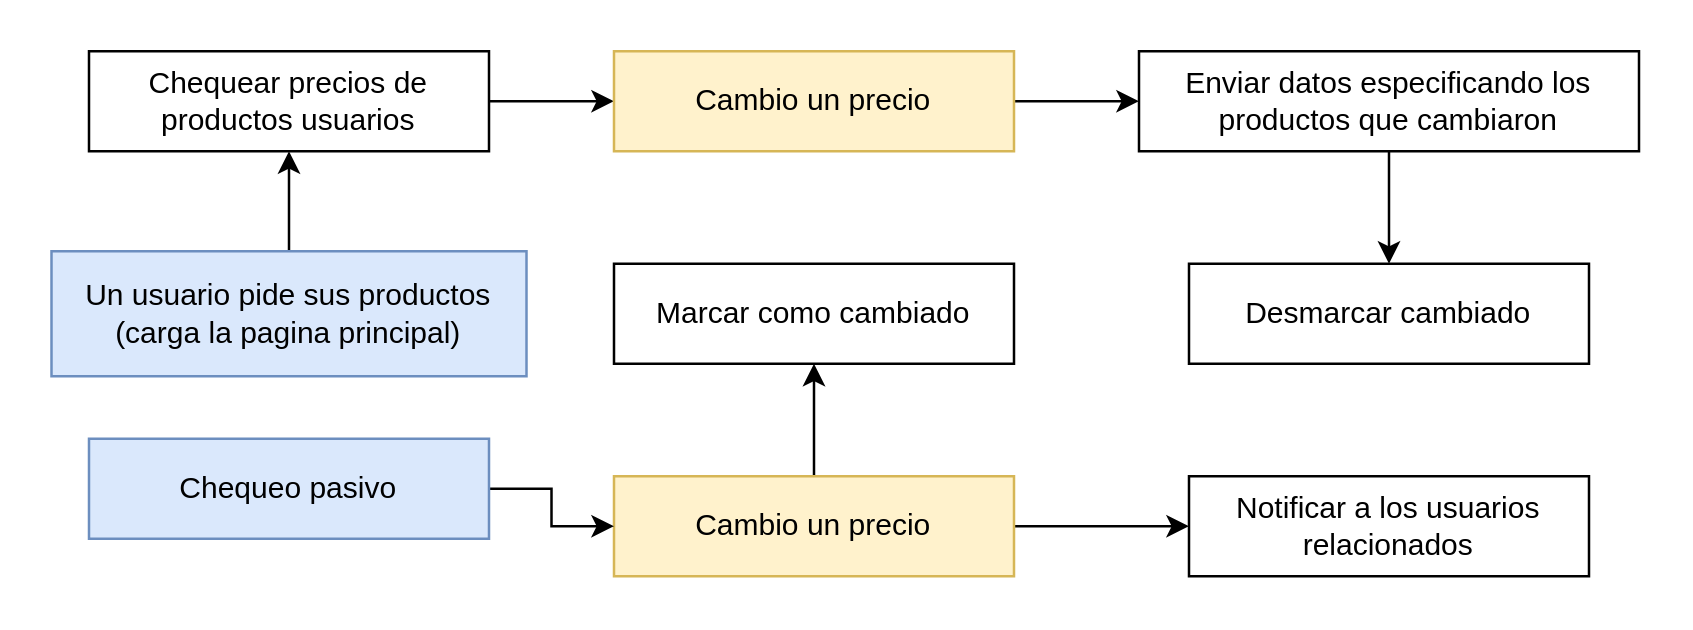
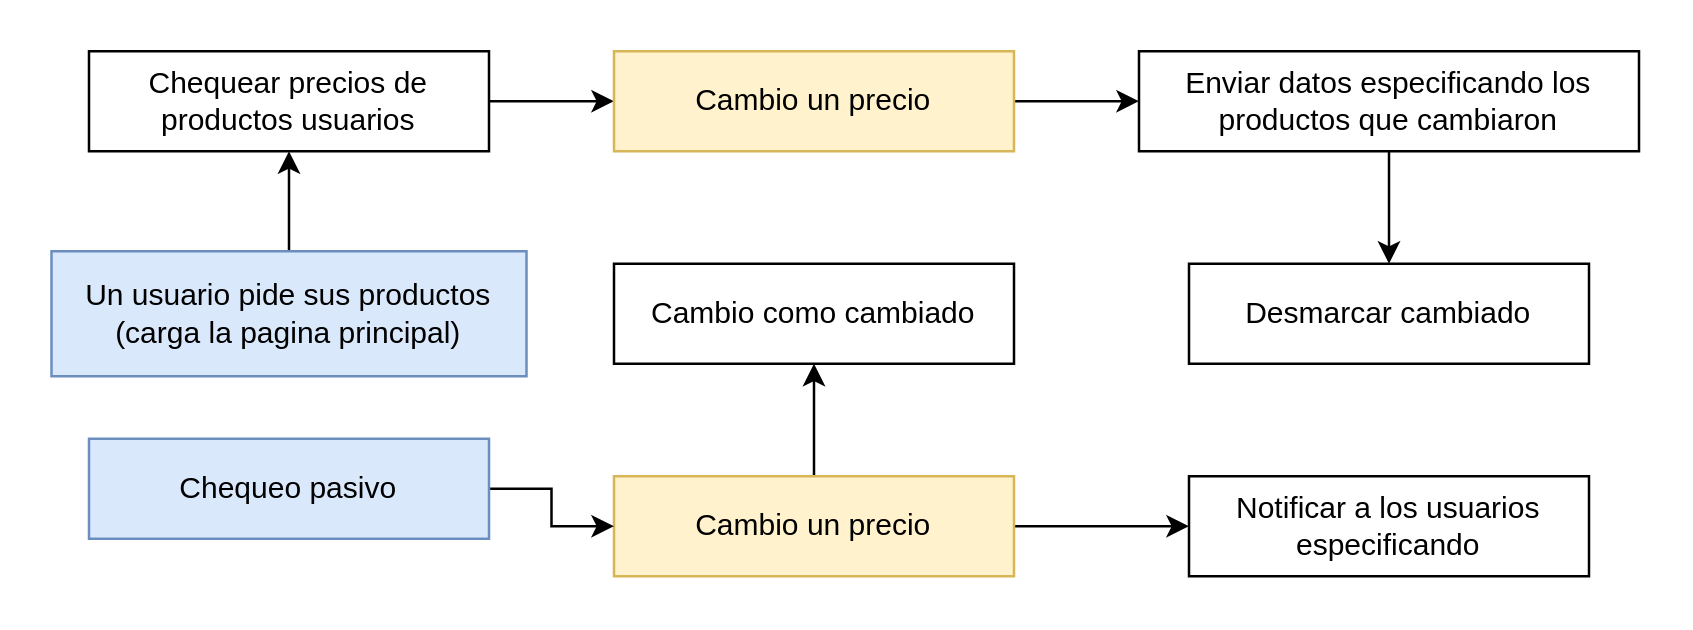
node "Marcar como cambiado": label "Marcar como cambiado" -> "Cambio como cambiado"
node "Notificar a los usuarios relacionados": label "Notificar a los usuarios relacionados" -> "Notificar a los usuarios especificando"
